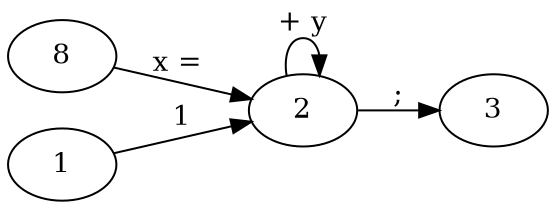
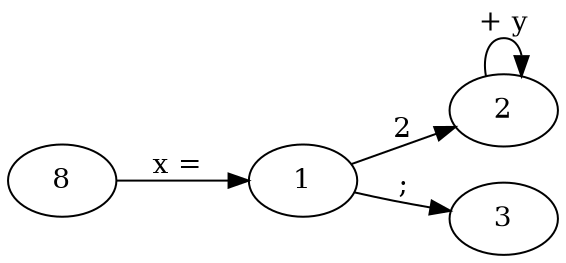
edge "8" -> "2": now "8" -> "1"
edge "2" -> "3": now "1" -> "3"
edge "1" -> "2": label "1" -> "2"
